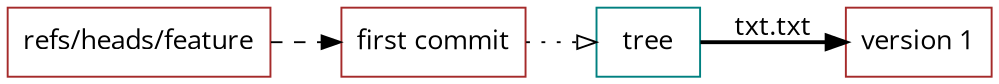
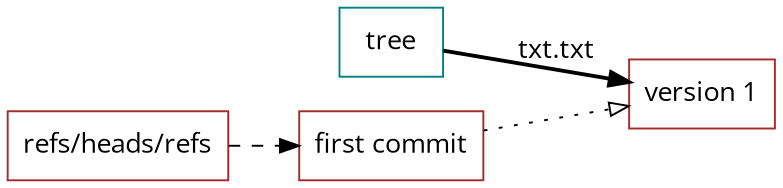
node "refs/heads/feature": label "refs/heads/feature" -> "refs/heads/refs"
edge "first commit" -> "tree": now "first commit" -> "version 1"
